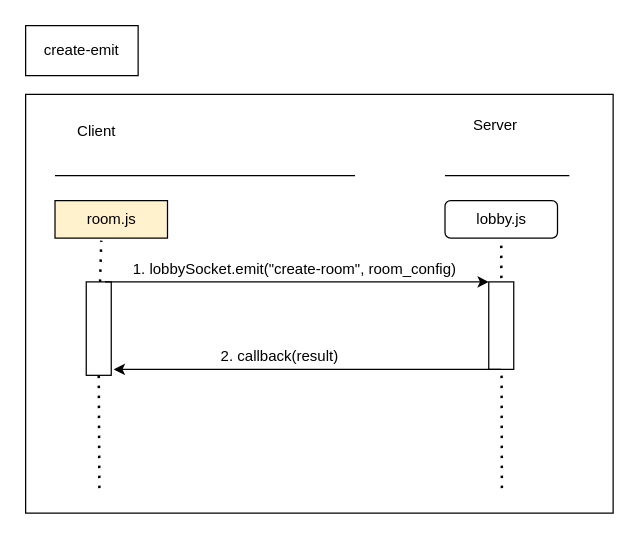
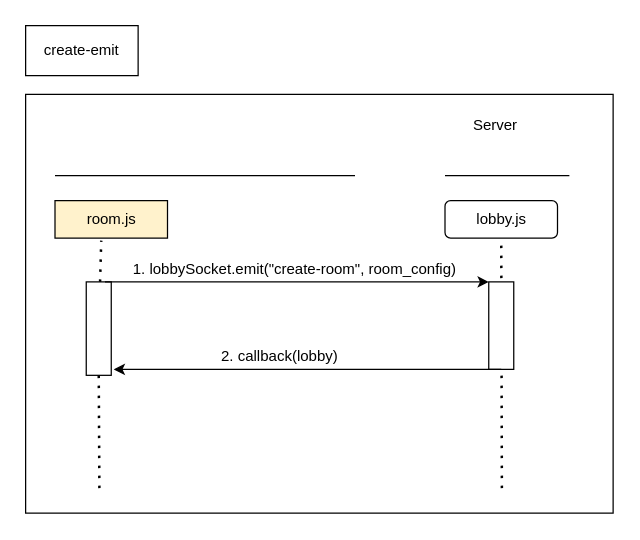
node "Client": removed
node "2. callback(result)": label "2. callback(result)" -> "2. callback(lobby)"
